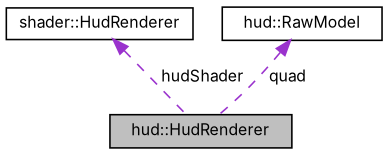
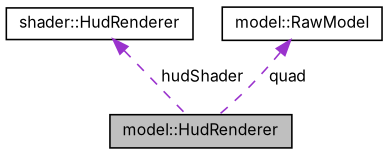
node "hud::RawModel": label "hud::RawModel" -> "model::RawModel"
node "hud::HudRenderer": label "hud::HudRenderer" -> "model::HudRenderer"
